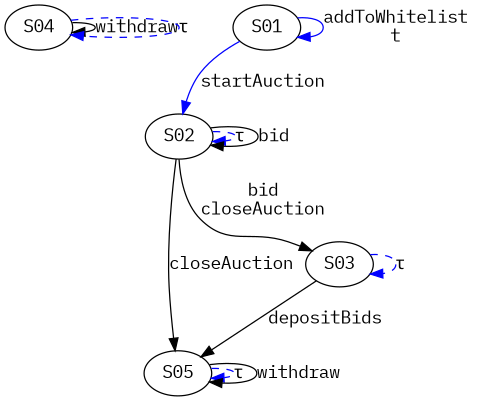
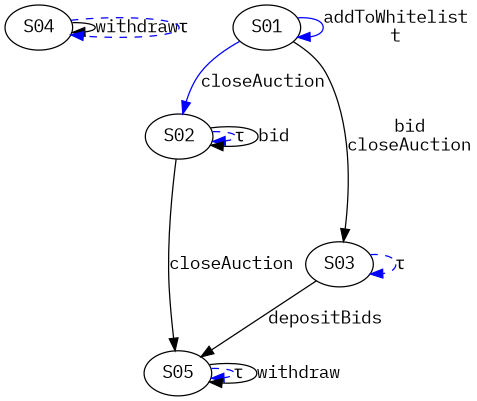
edge "S01" -> "S02": label "startAuction" -> "closeAuction"
edge "S02" -> "S03": now "S01" -> "S03"
